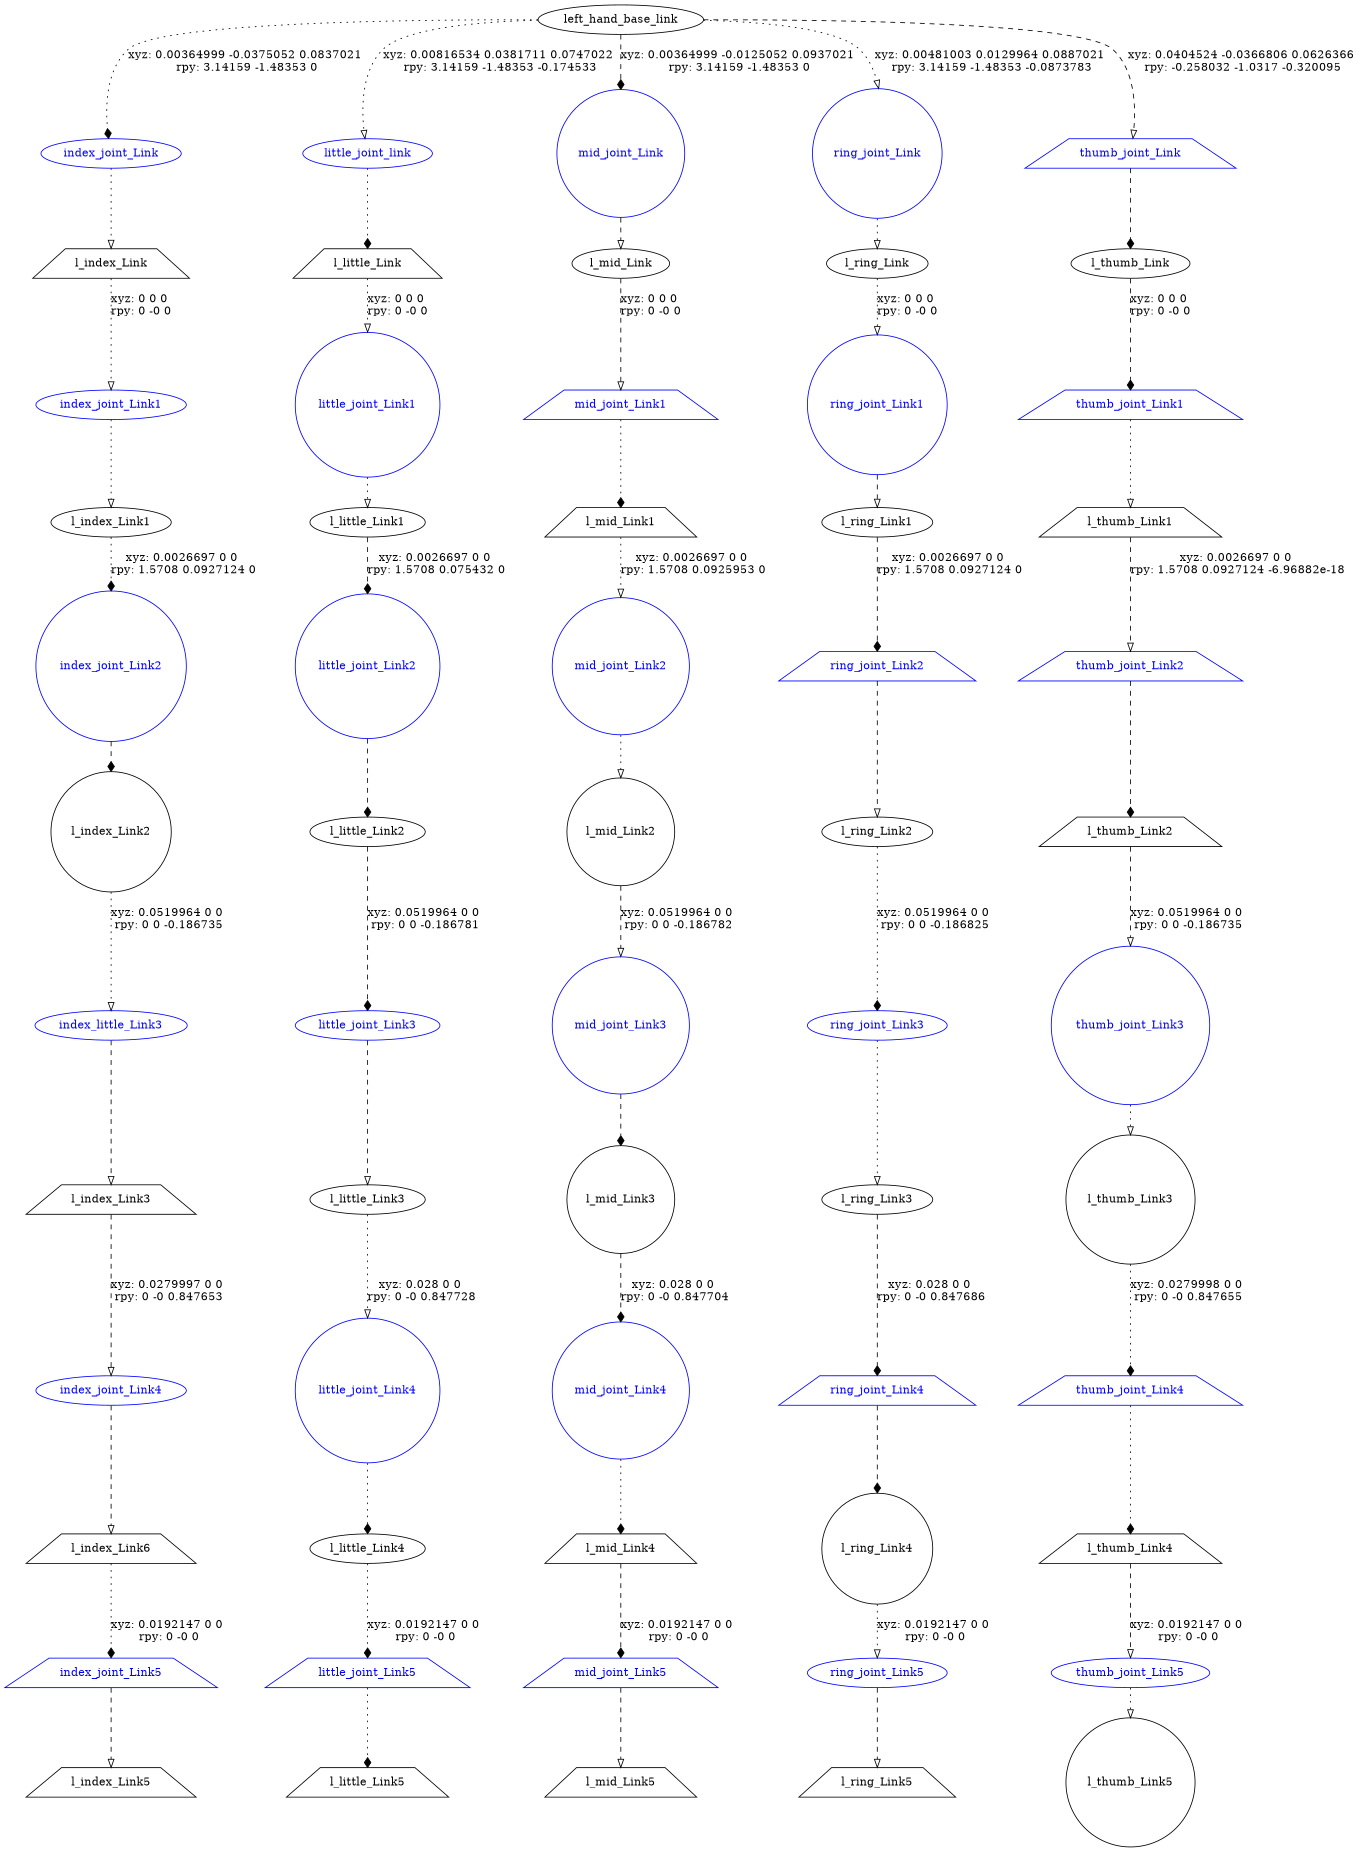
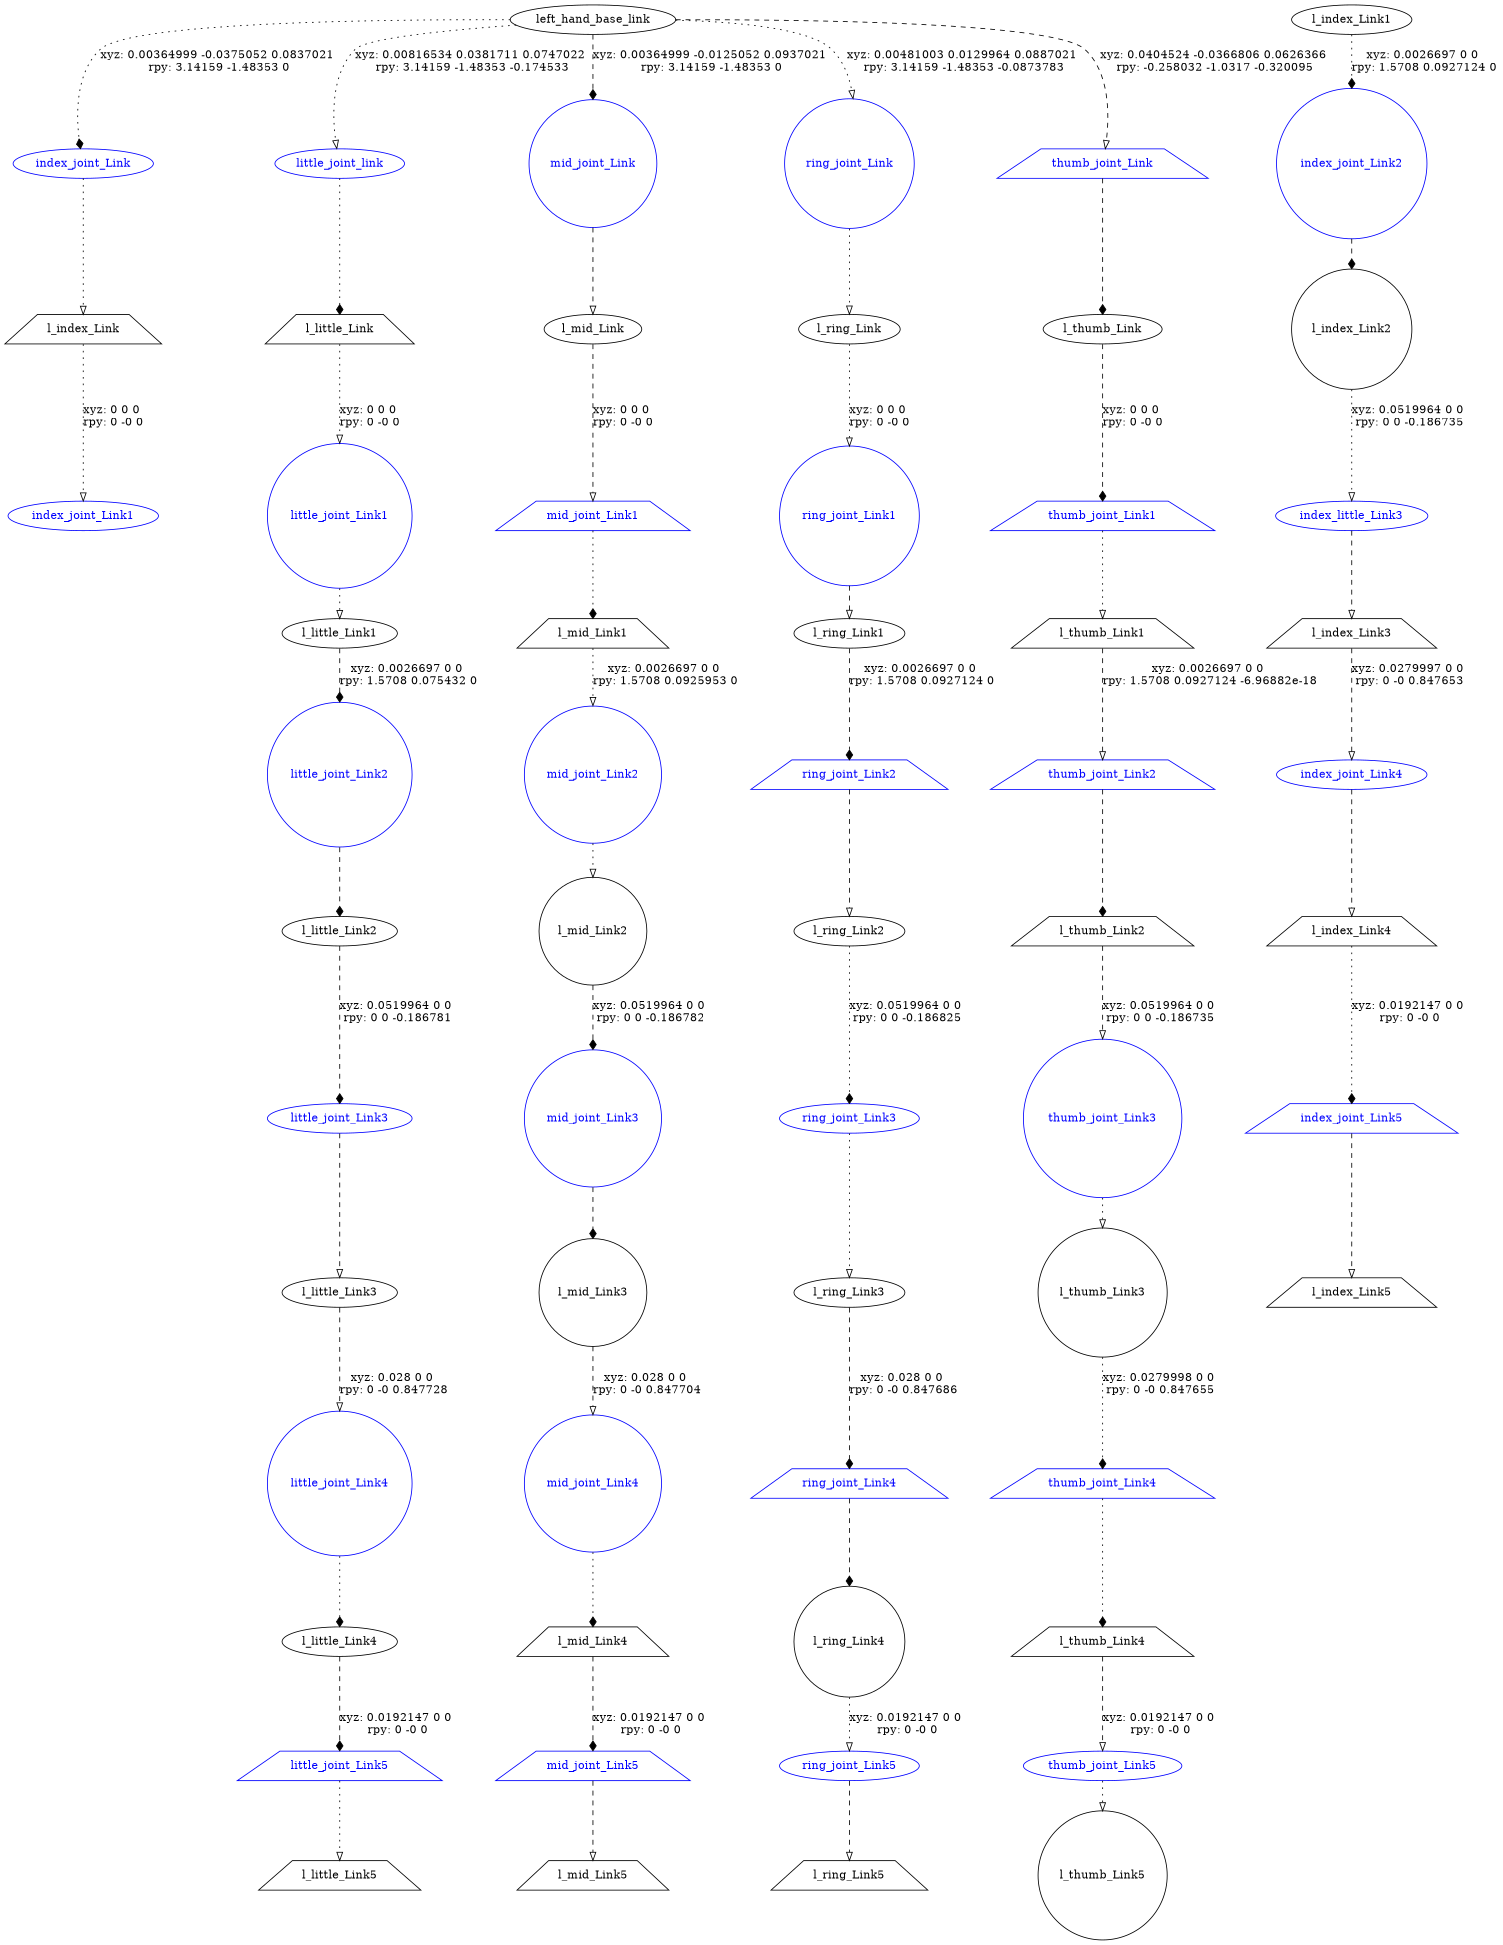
edge "index_joint_Link1" -> "l_index_Link1": removed
edge "l_mid_Link2" -> "mid_joint_Link3": arrowhead onormal -> diamond
edge "l_little_Link3" -> "little_joint_Link4": style dotted -> dashed
edge "l_mid_Link3" -> "mid_joint_Link4": arrowhead diamond -> onormal
node "l_index_Link6": label "l_index_Link6" -> "l_index_Link4"
edge "l_little_Link4" -> "little_joint_Link5": style dotted -> dashed
edge "little_joint_Link5" -> "l_little_Link5": arrowhead diamond -> onormal
